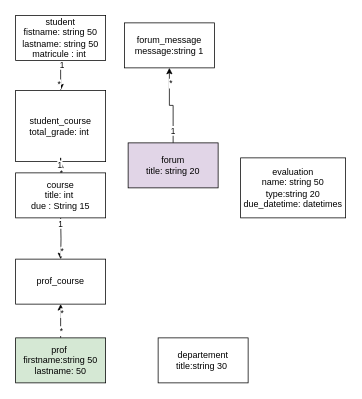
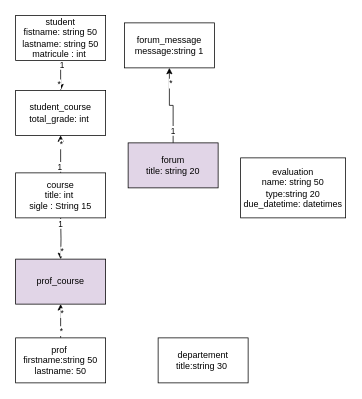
node "student_course total_grade: int": size 90x71 -> 90x45
node "course title: int due : String 15": label "course title: int due : String 15" -> "course title: int sigle : String 15"
node "prof_course": fillcolor #ffffff -> #e1d5e7
node "prof firstname:string 50 lastname: 50": fillcolor #d5e8d4 -> #ffffff
